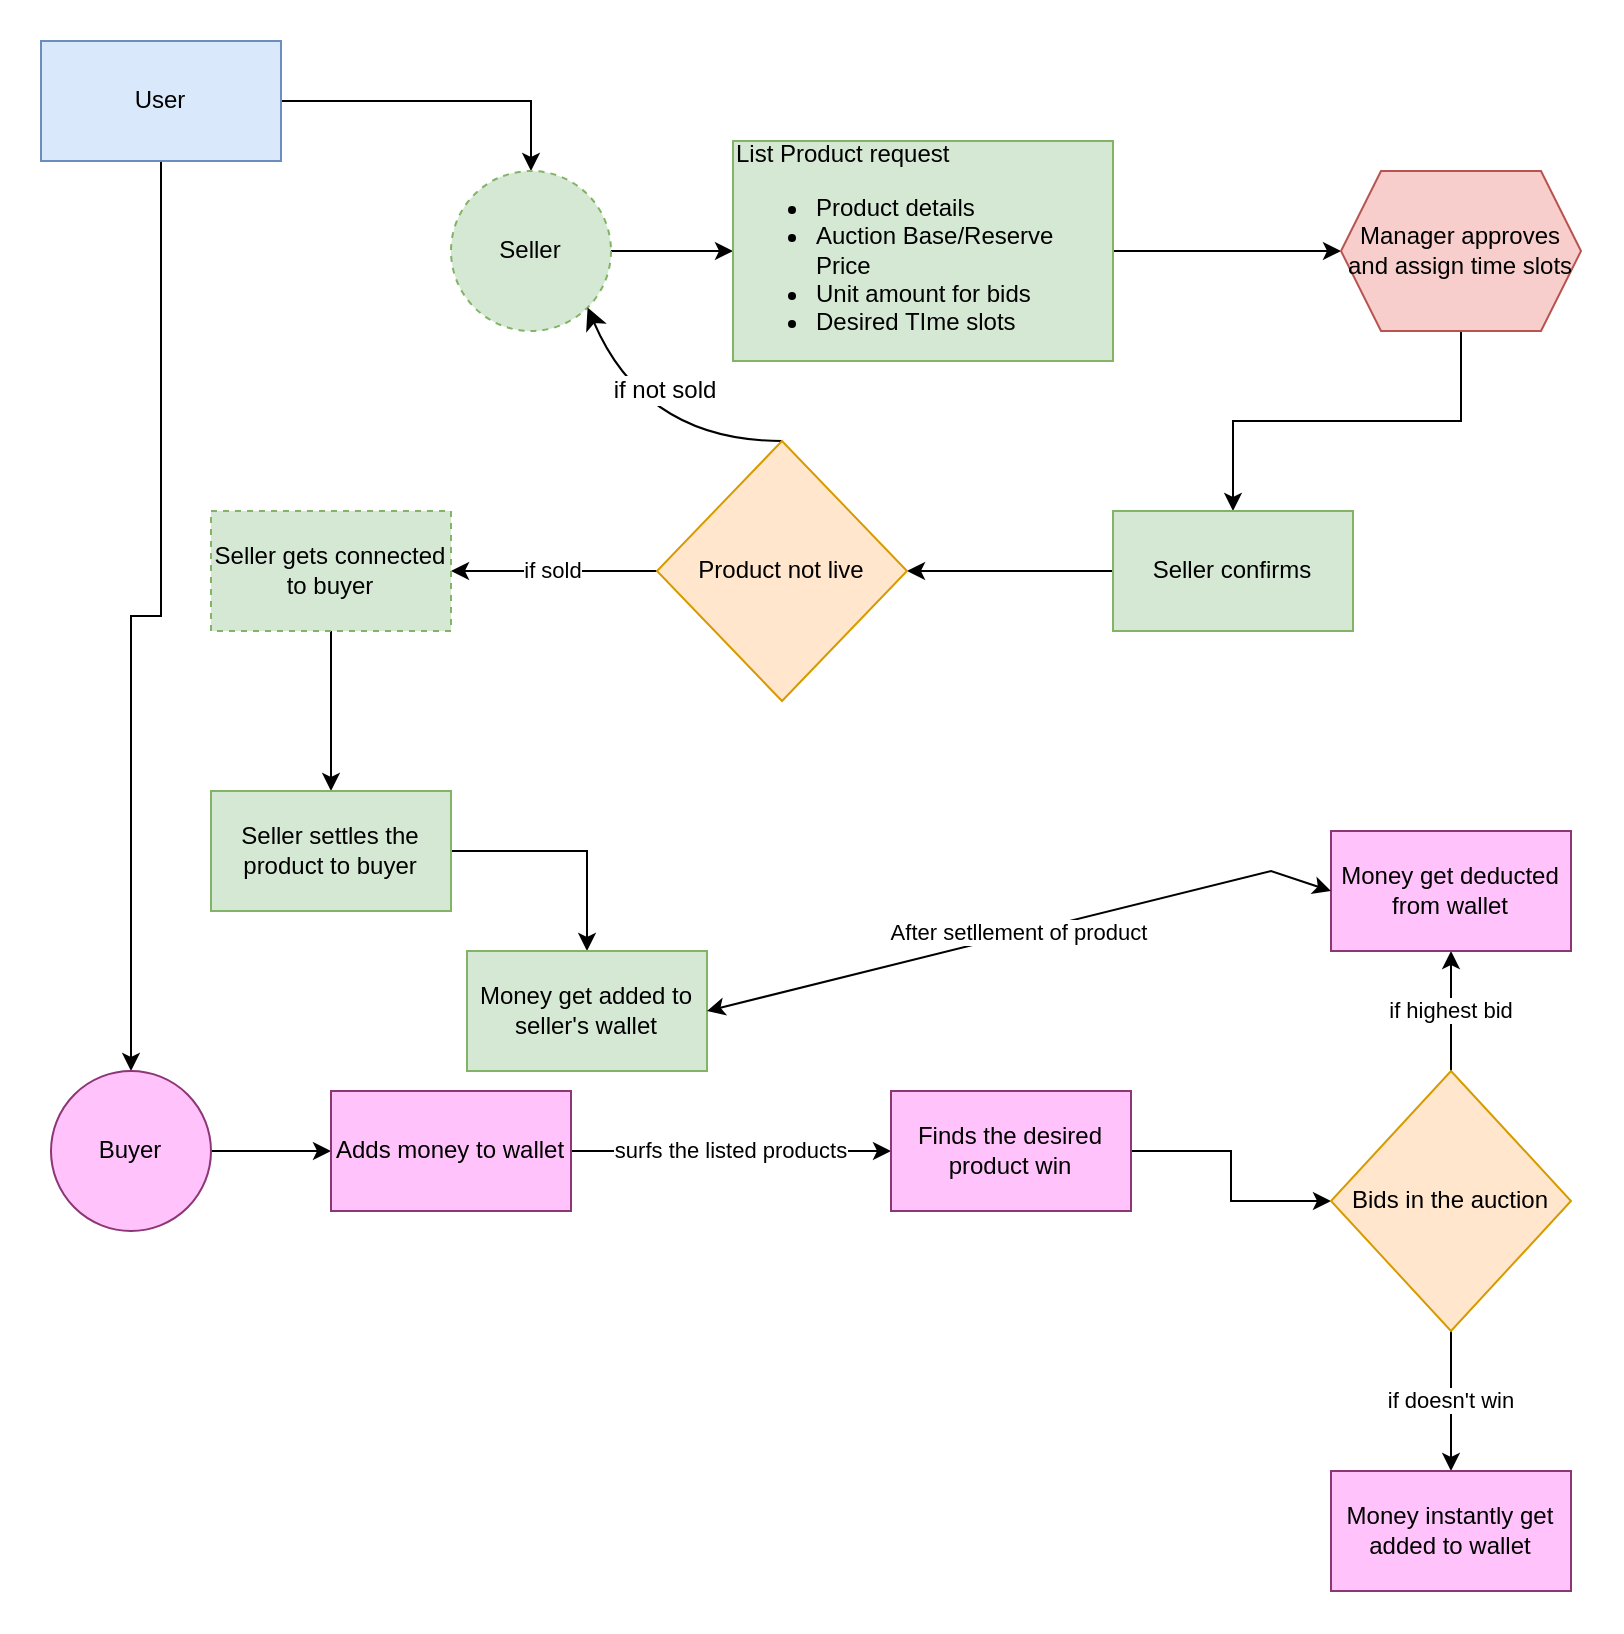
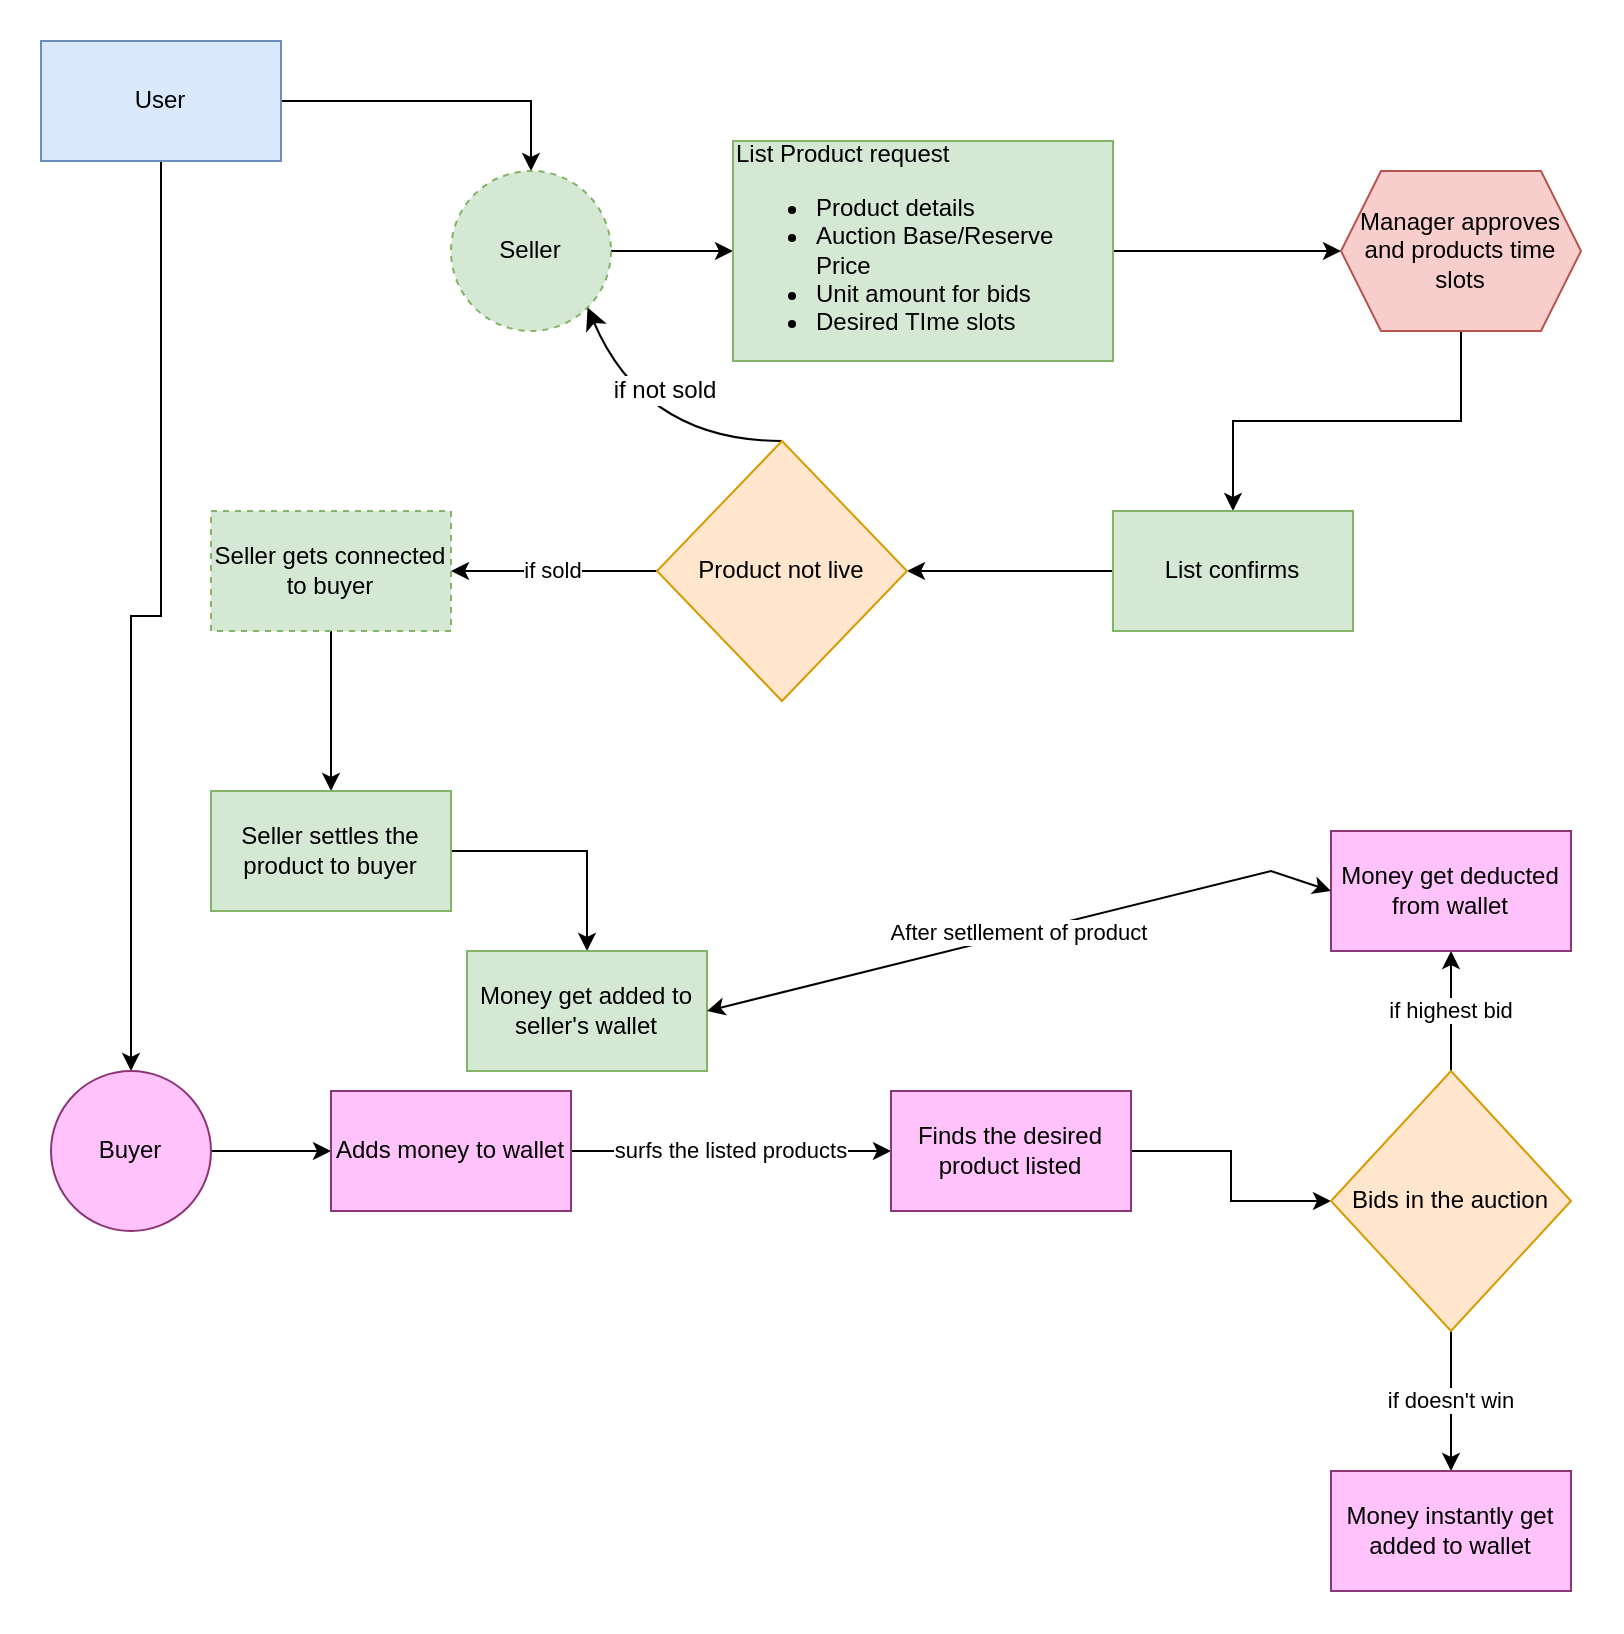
node "Manager approves and assign time slots": label "Manager approves and assign time slots" -> "Manager approves and products time slots"
node "Seller confirms": label "Seller confirms" -> "List confirms"
node "Finds the desired product win": label "Finds the desired product win" -> "Finds the desired product listed"
